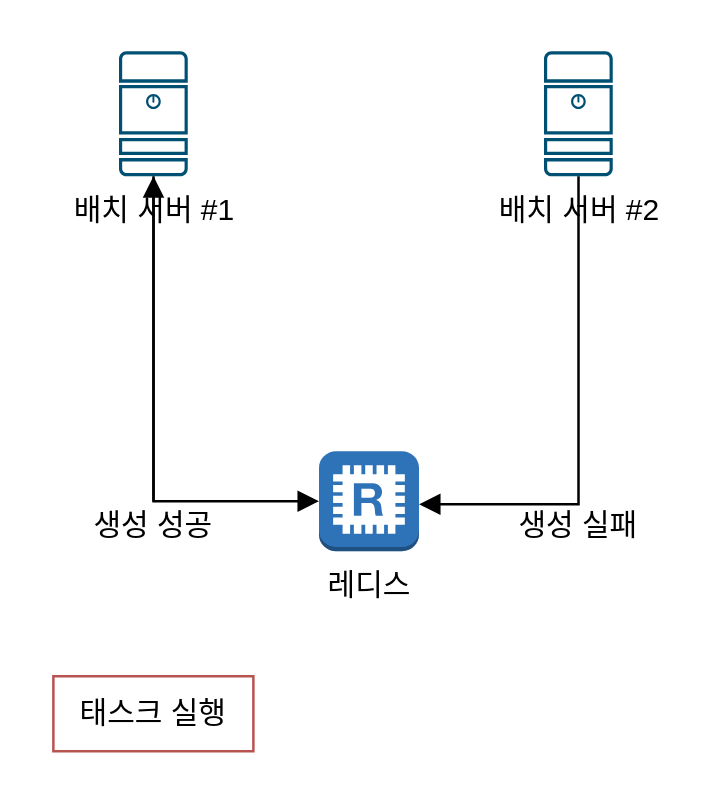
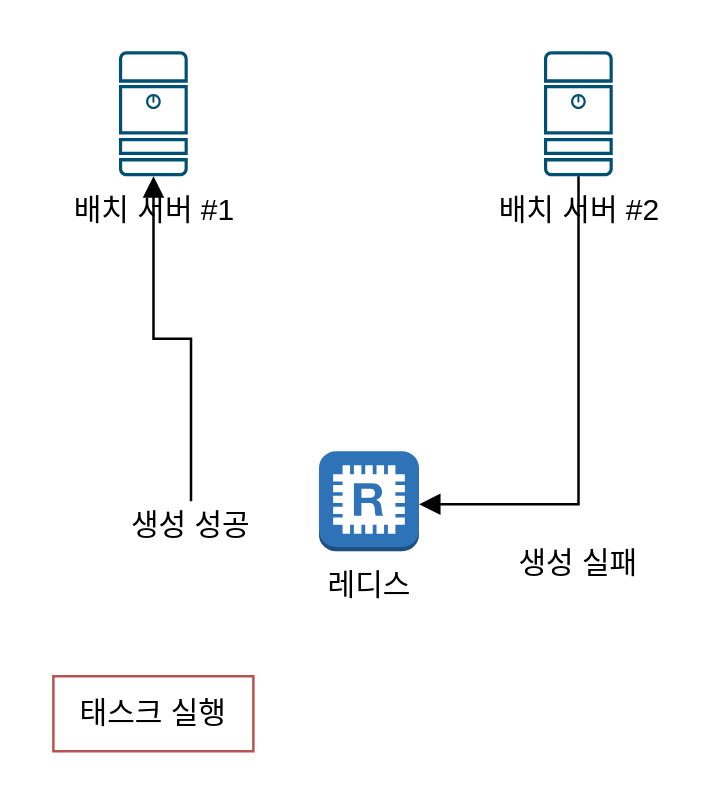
edge "배치 서버 #1" -> "레디스": removed
node "생성 성공": moved (153, 526) -> (191, 526)
node "생성 실패": moved (578, 526) -> (578, 564)
